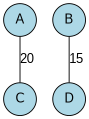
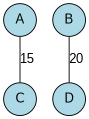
edge "A" -- "C": label "20" -> "15"
edge "B" -- "D": label "15" -> "20"
